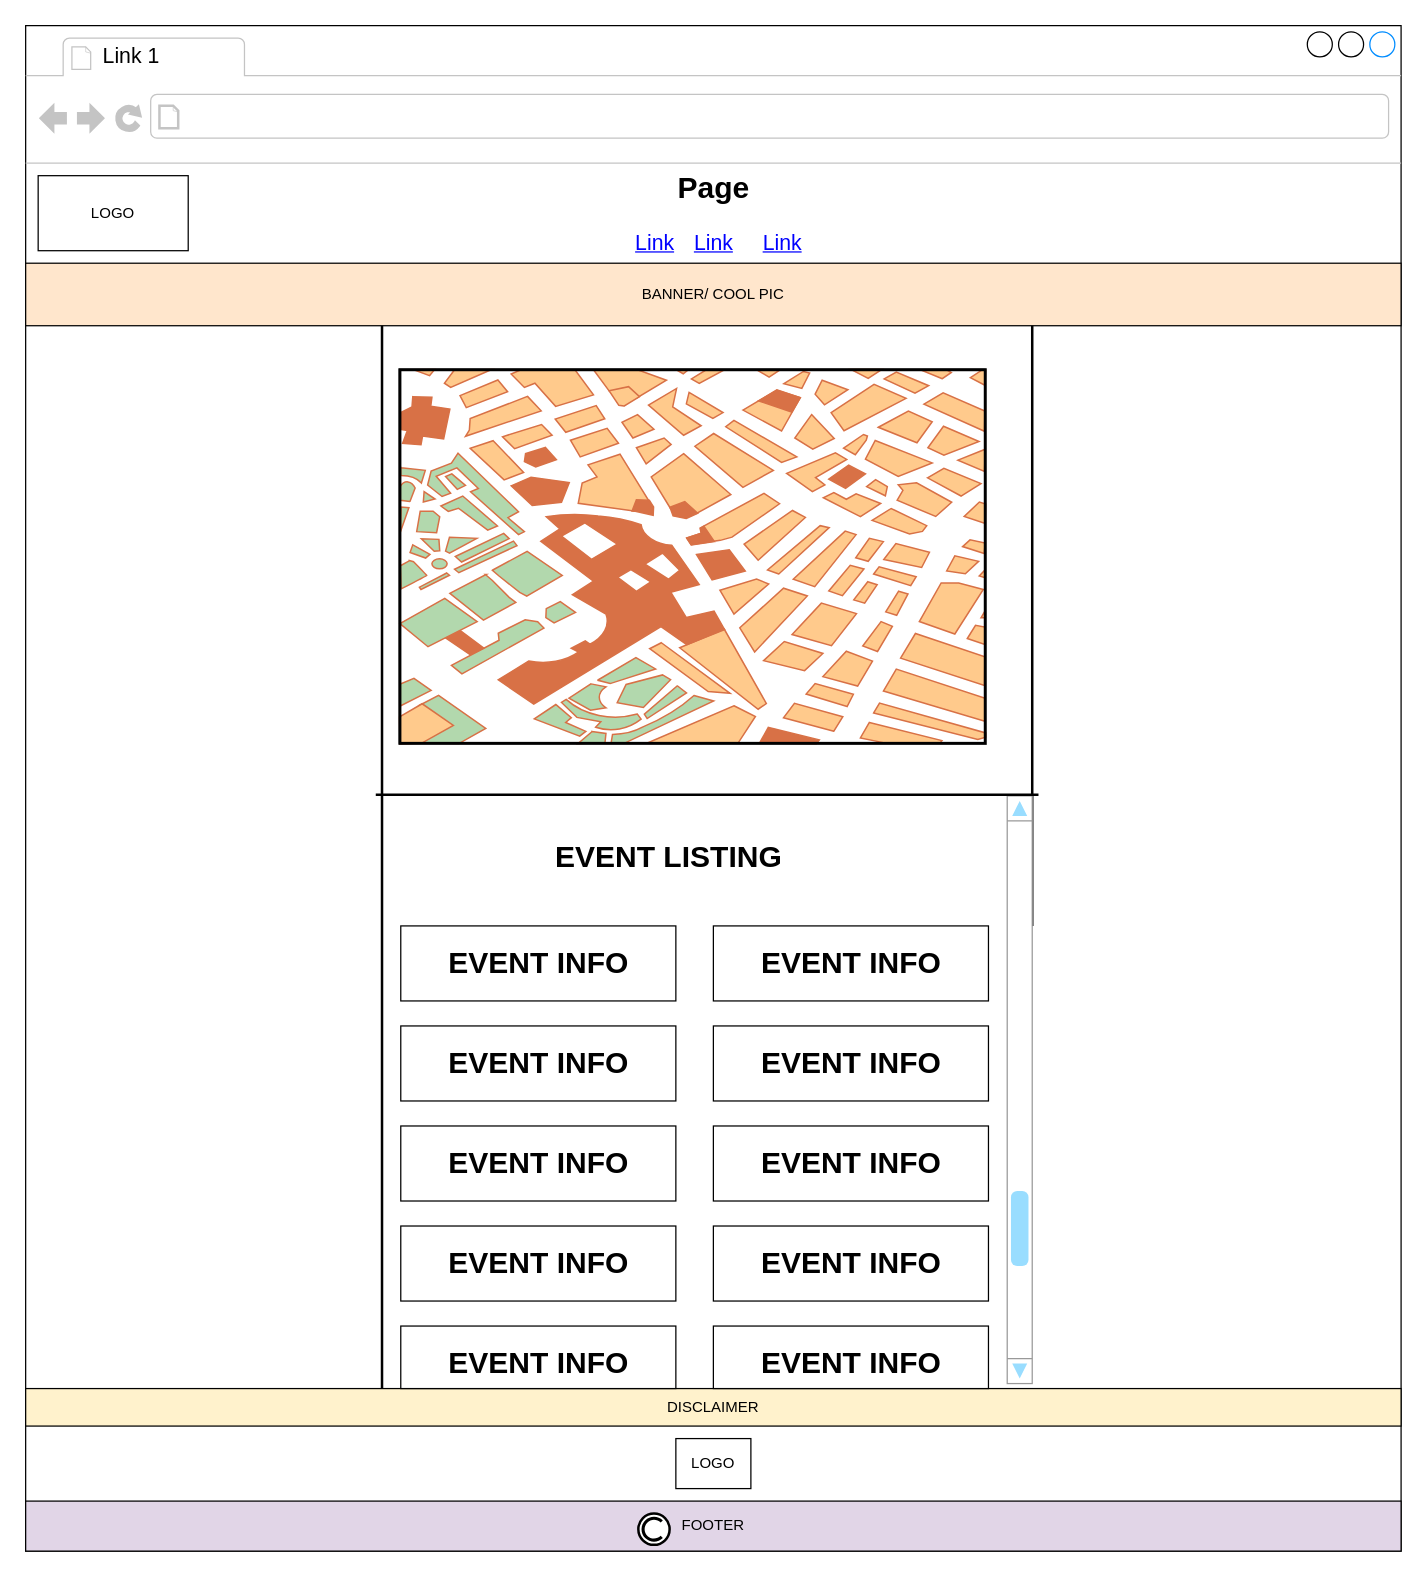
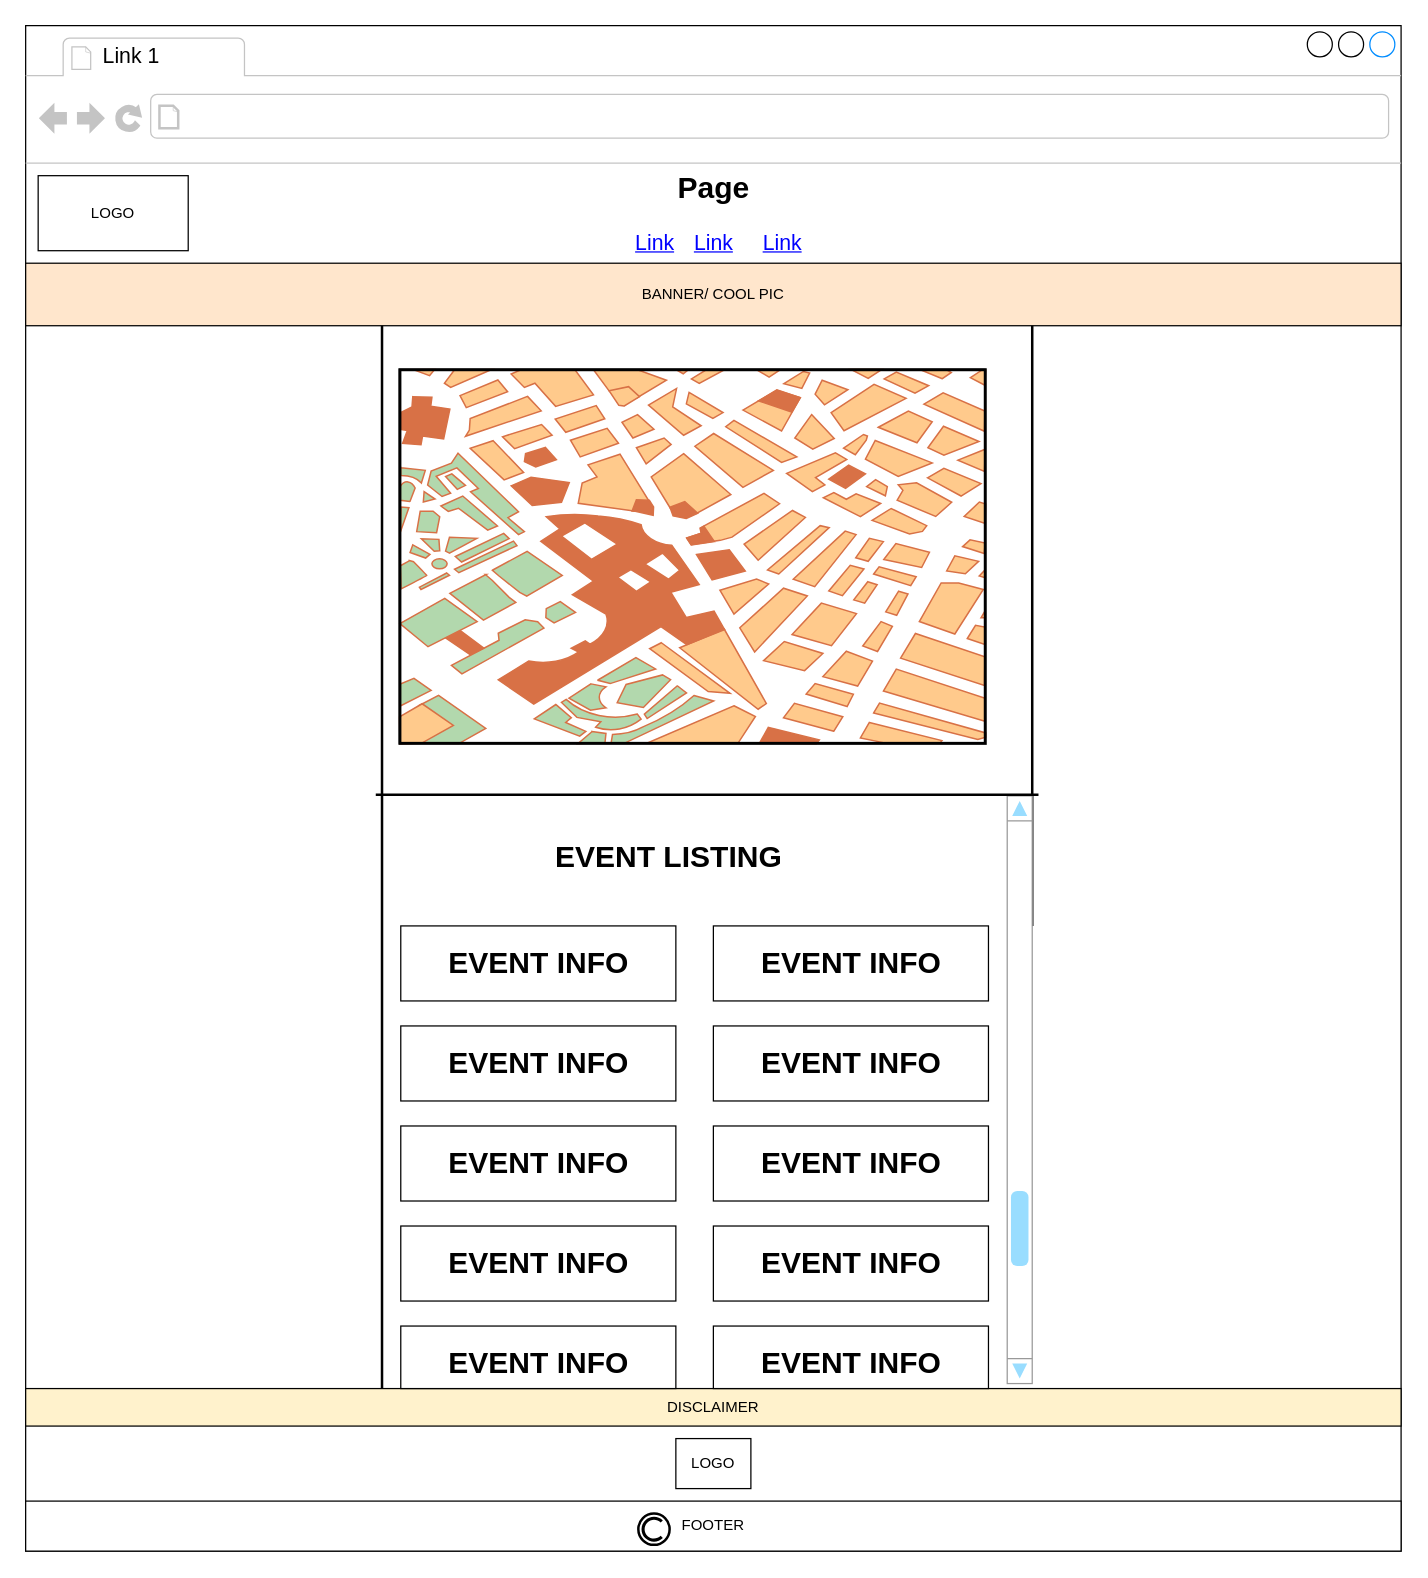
node "FOOTER": fillcolor #e1d5e7 -> #ffffff
